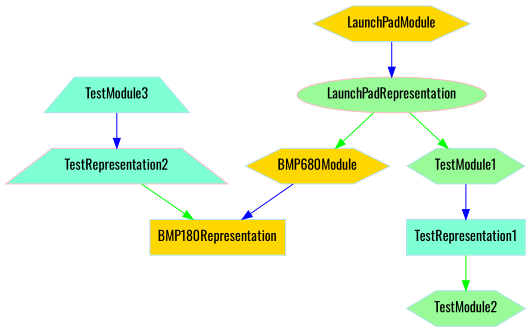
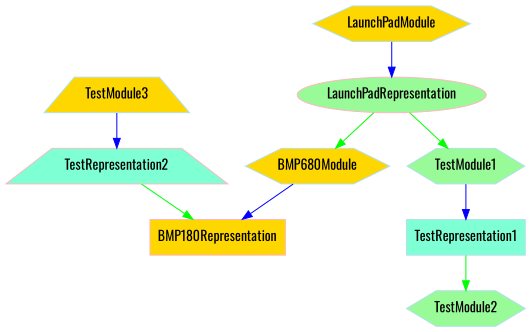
node "TestModule3": fillcolor aquamarine -> gold
node "BMP180Representation": color lightblue2 -> lightpink
